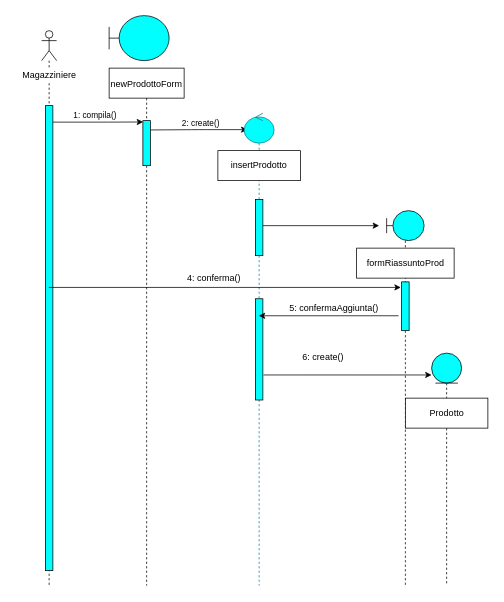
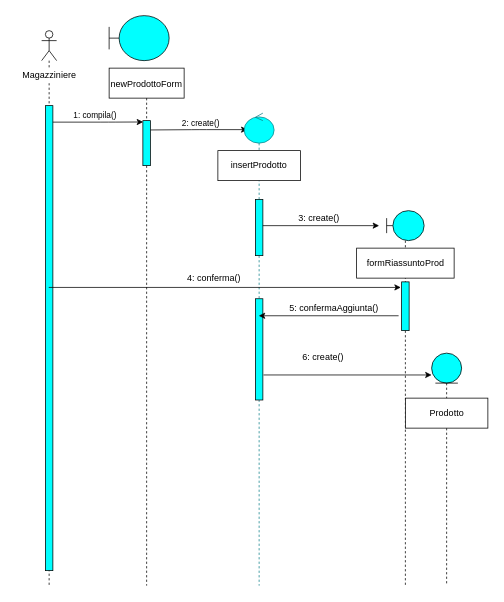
node "3: create()": added
